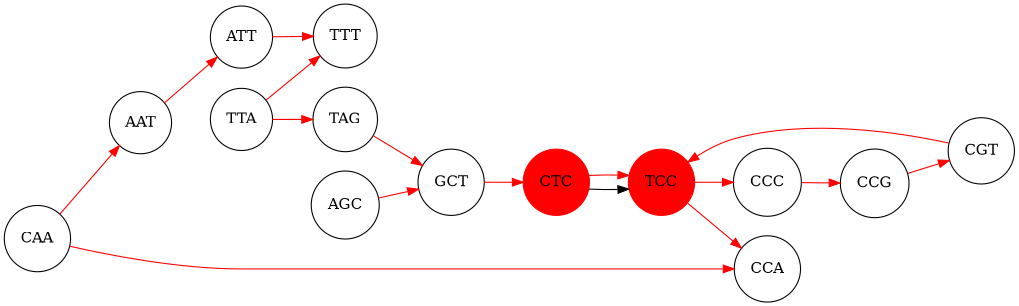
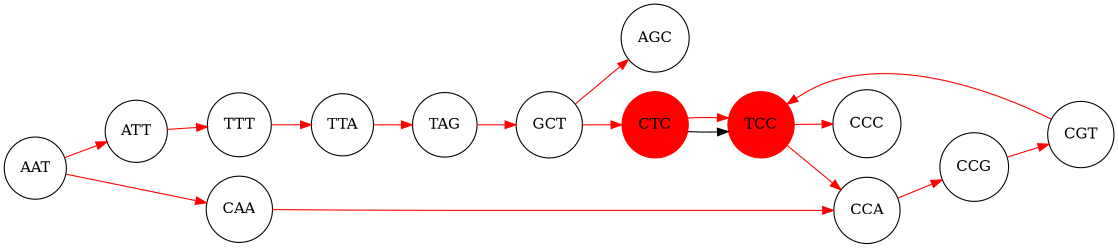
edge "TTA" -> "TTT": reversed
edge "CCC" -> "CCG": now "CCA" -> "CCG"
edge "CAA" -> "AAT": reversed
edge "AGC" -> "GCT": reversed
